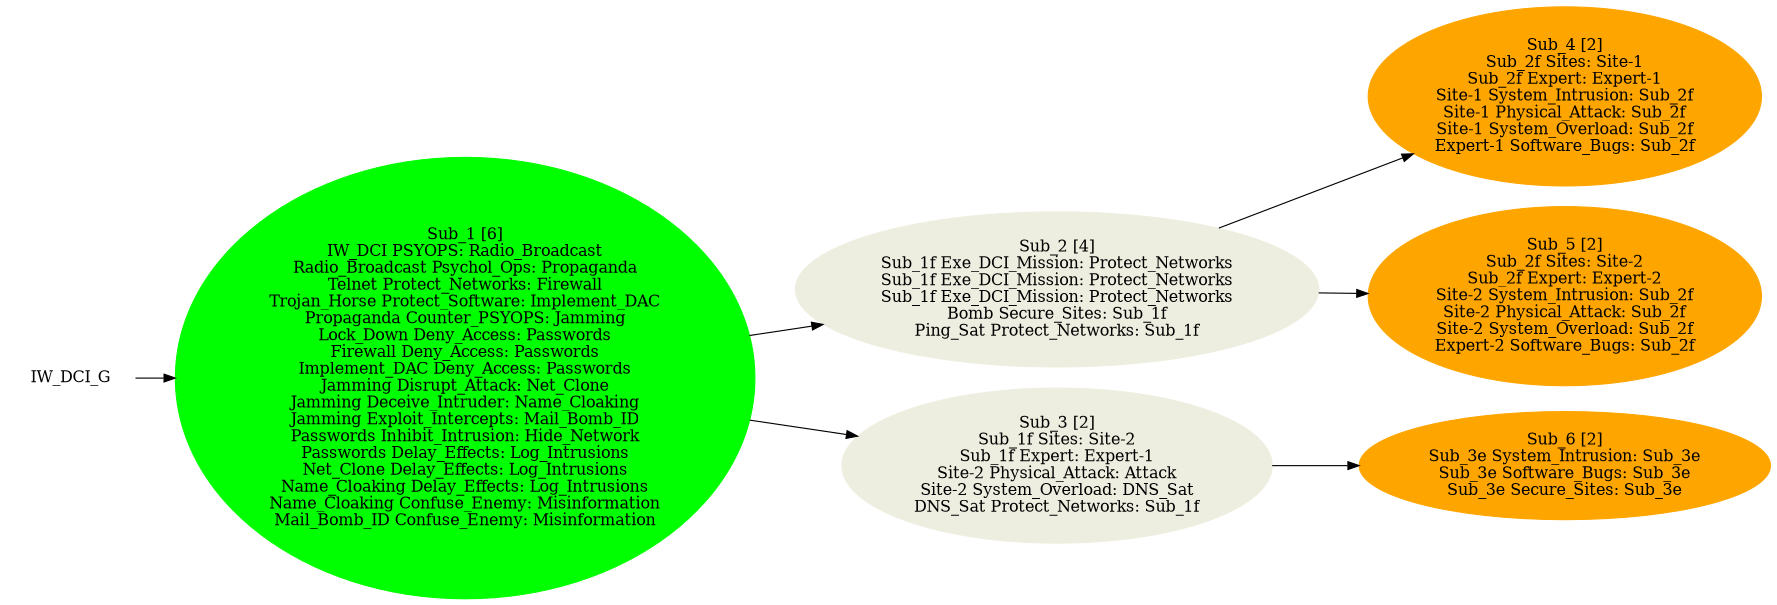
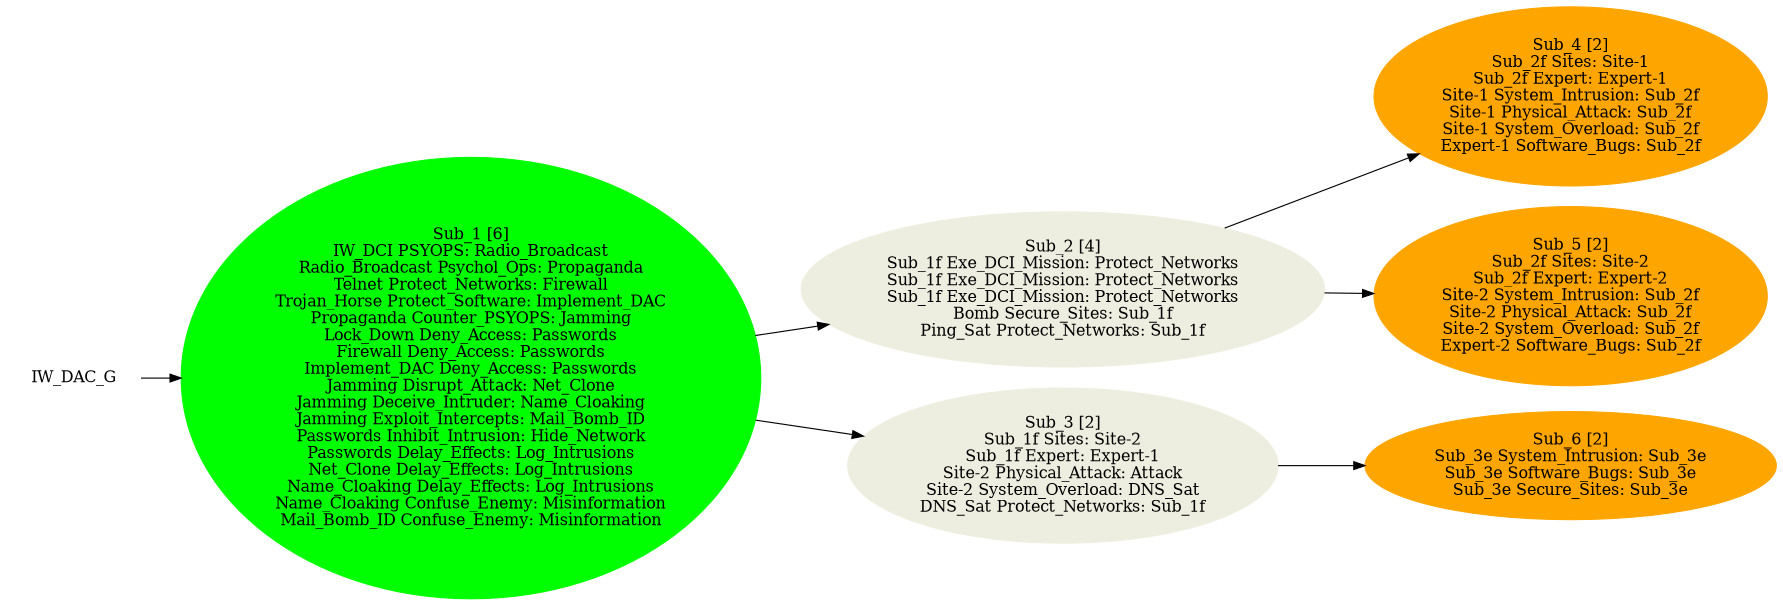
node "IW_DCI_G": label "IW_DCI_G" -> "IW_DAC_G"
